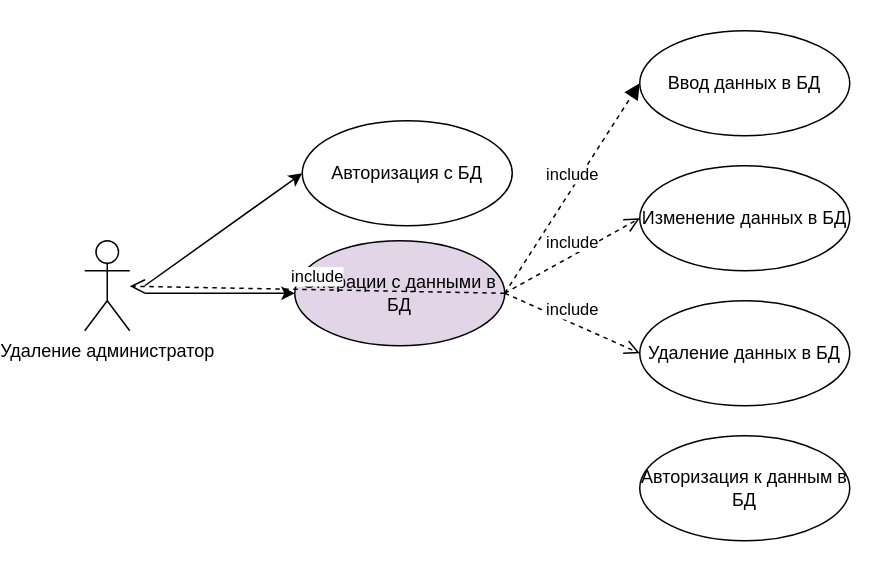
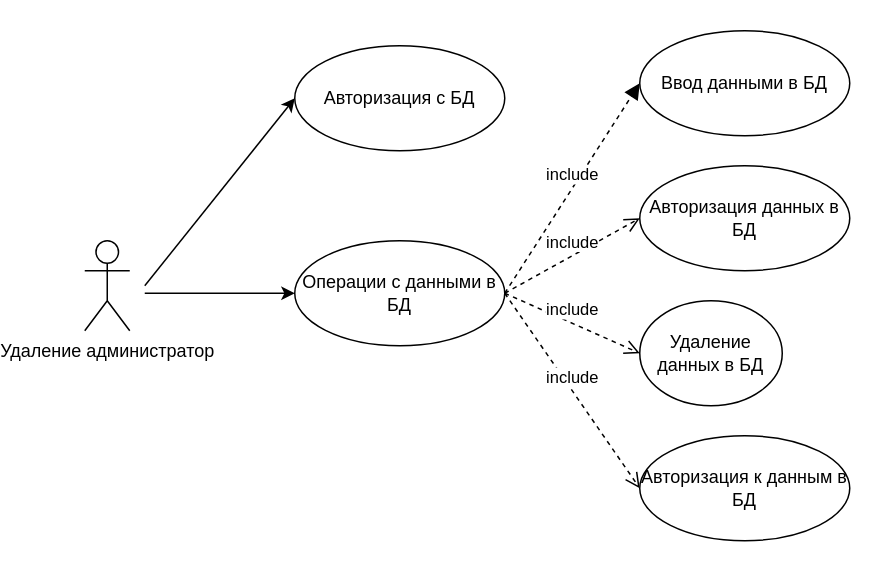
node "Ввод данных в БД": label "Ввод данных в БД" -> "Ввод данными в БД"
node "Авторизация с БД": moved (407, 173) -> (400, 98)
node "Изменение данных в БД": label "Изменение данных в БД" -> "Авторизация данных в БД"
edge "Операции с данными в БД" -> "Удаление администратор": now "Операции с данными в БД" -> "Авторизация к данным в БД"
node "Операции с данными в БД": fillcolor #e1d5e7 -> #ffffff
node "Удаление данных в БД": size 210x105 -> 143x105
